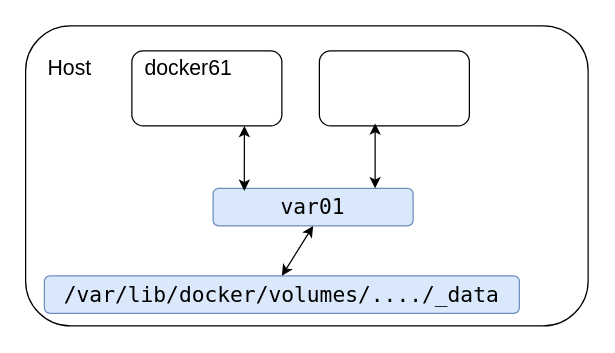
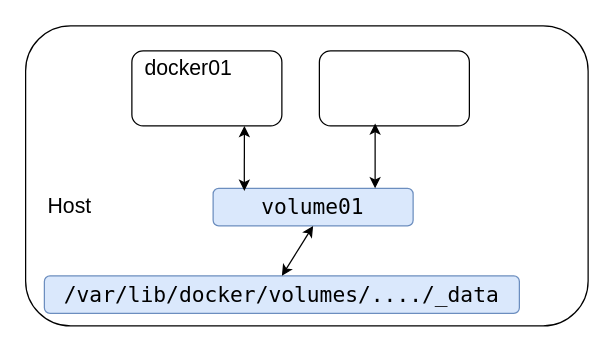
node "Host": moved (69, 69) -> (69, 207)
node "docker61": label "docker61" -> "docker01"
node "var01": label "var01" -> "volume01"
